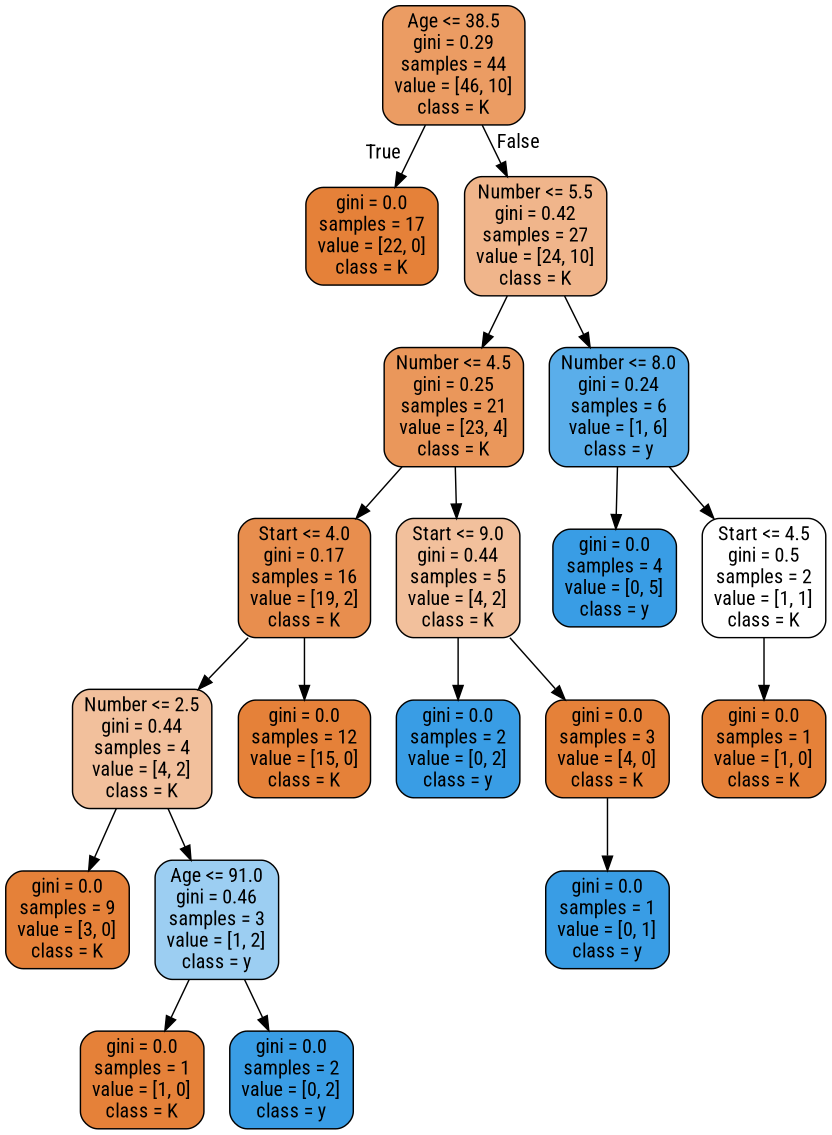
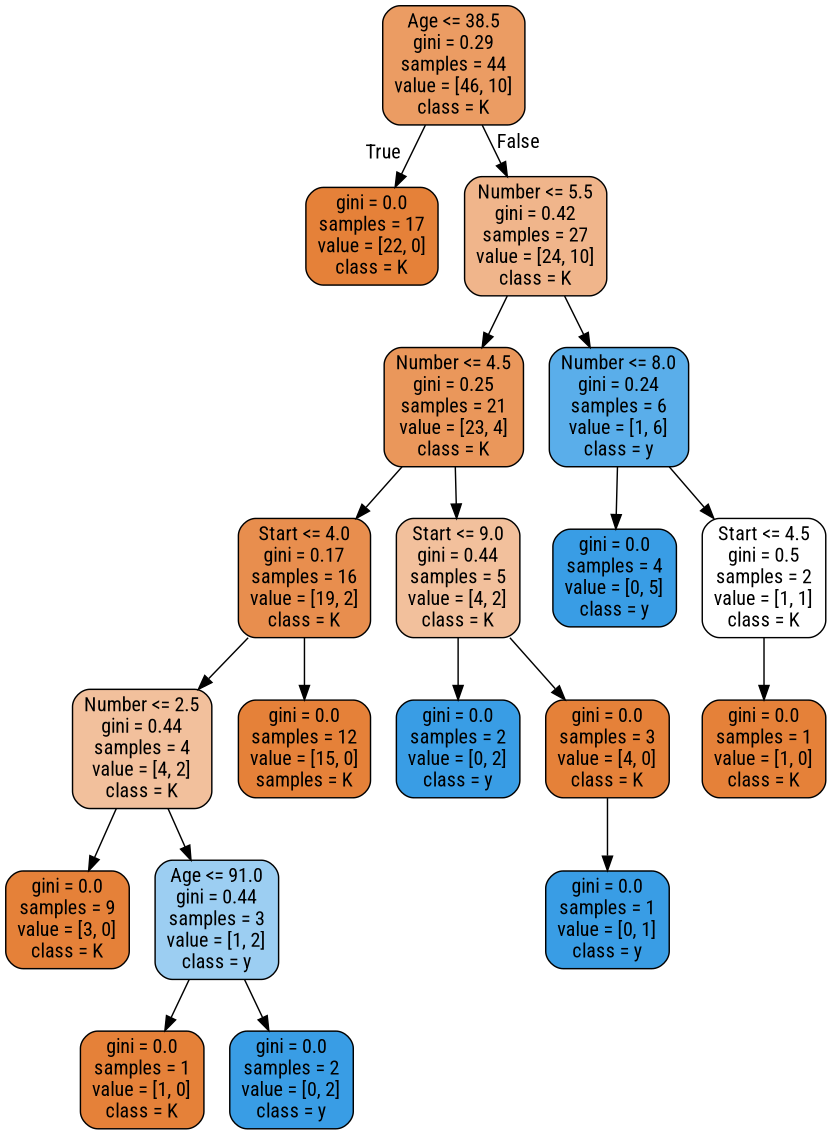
node "gini = 0.0 samples = 12 value = [15, 0] class = K": label "gini = 0.0 samples = 12 value = [15, 0] class = K" -> "gini = 0.0 samples = 12 value = [15, 0] samples = K"
node "Age <= 91.0 gini = 0.46 samples = 3 value = [1, 2] class = y": label "Age <= 91.0 gini = 0.46 samples = 3 value = [1, 2] class = y" -> "Age <= 91.0 gini = 0.44 samples = 3 value = [1, 2] class = y"
